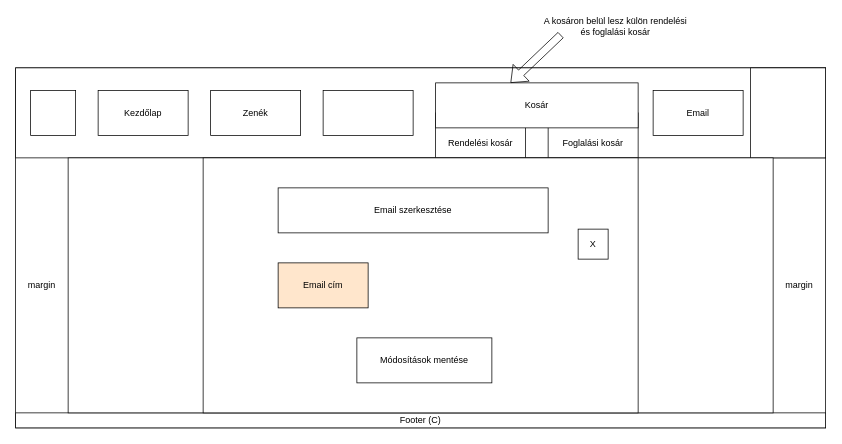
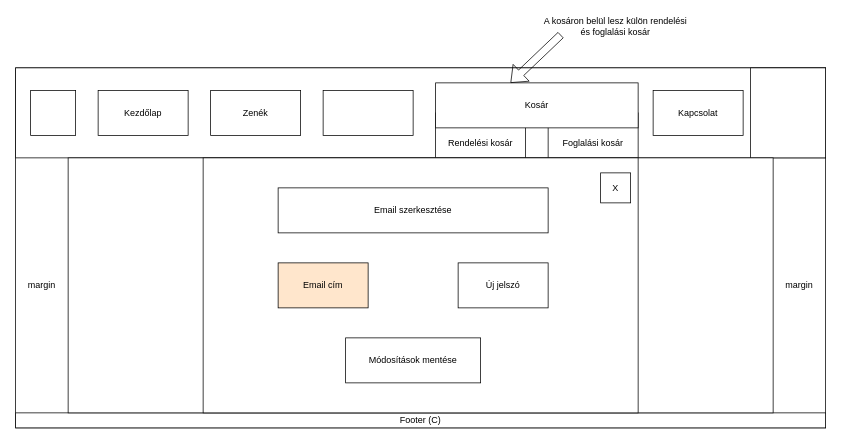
node "Email": label "Email" -> "Kapcsolat"
node "X": moved (593, 244) -> (615, 188)
node "Új jelszó": added
node "Módosítások mentése": moved (424, 360) -> (413, 360)
